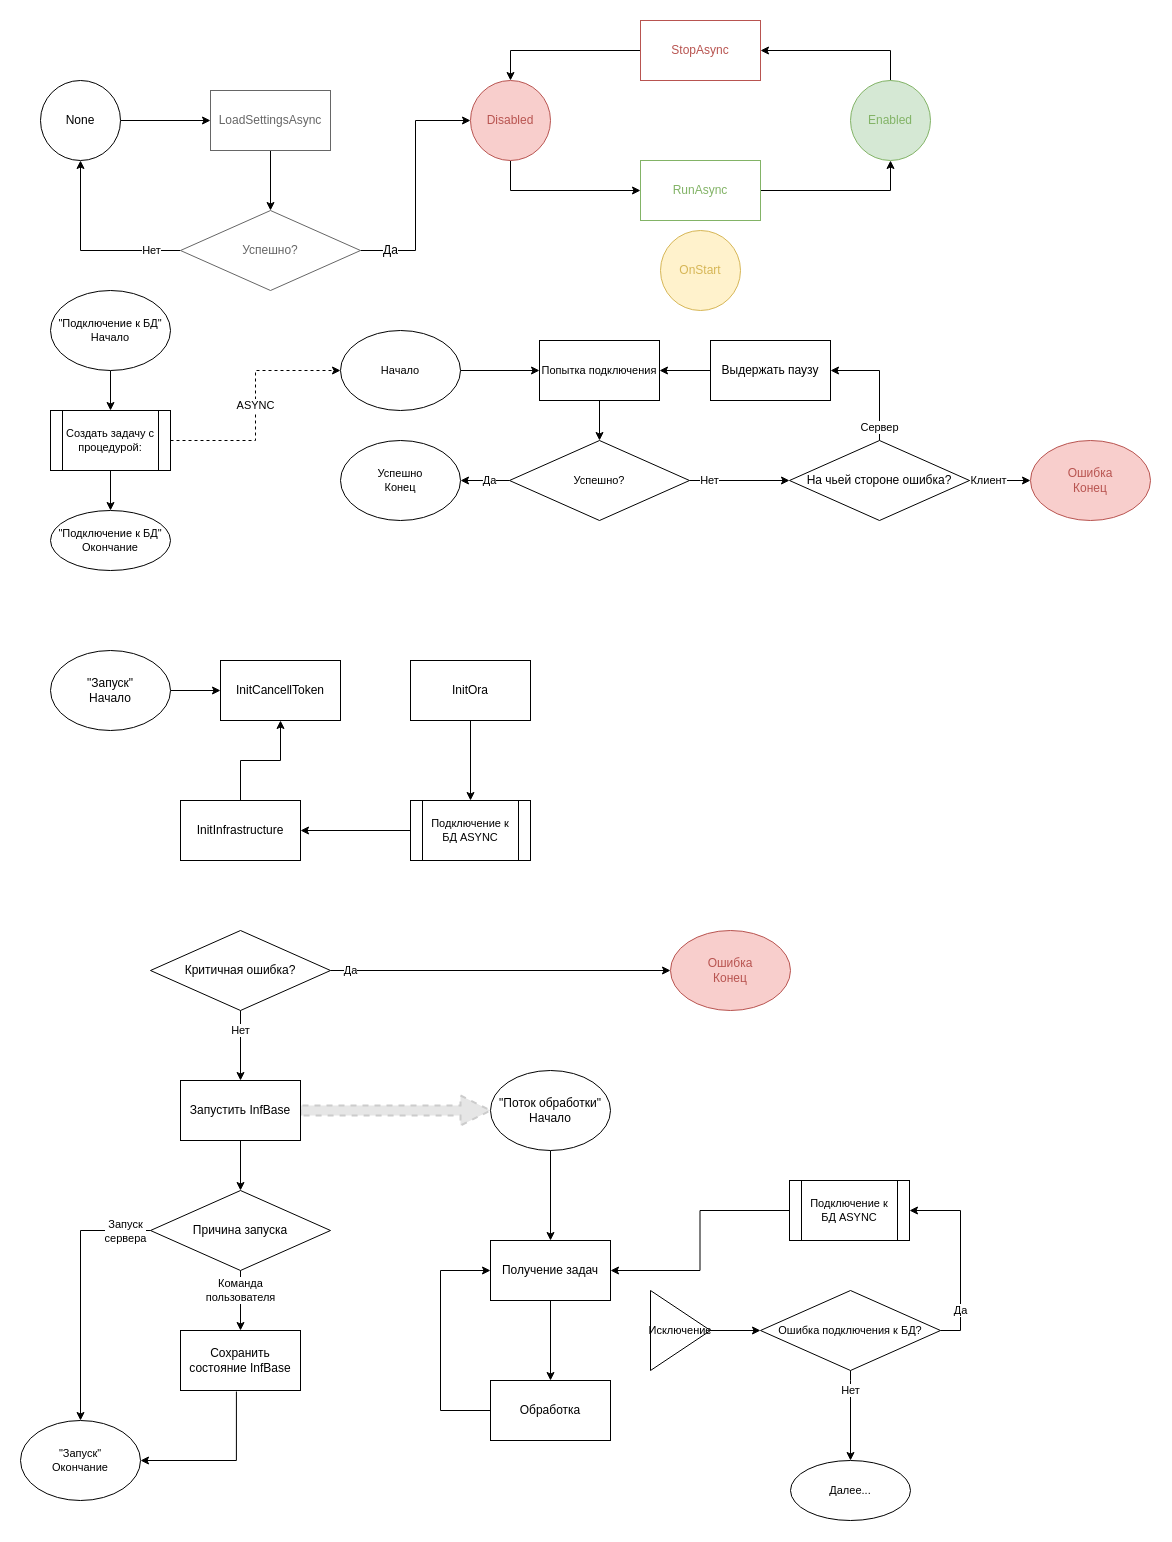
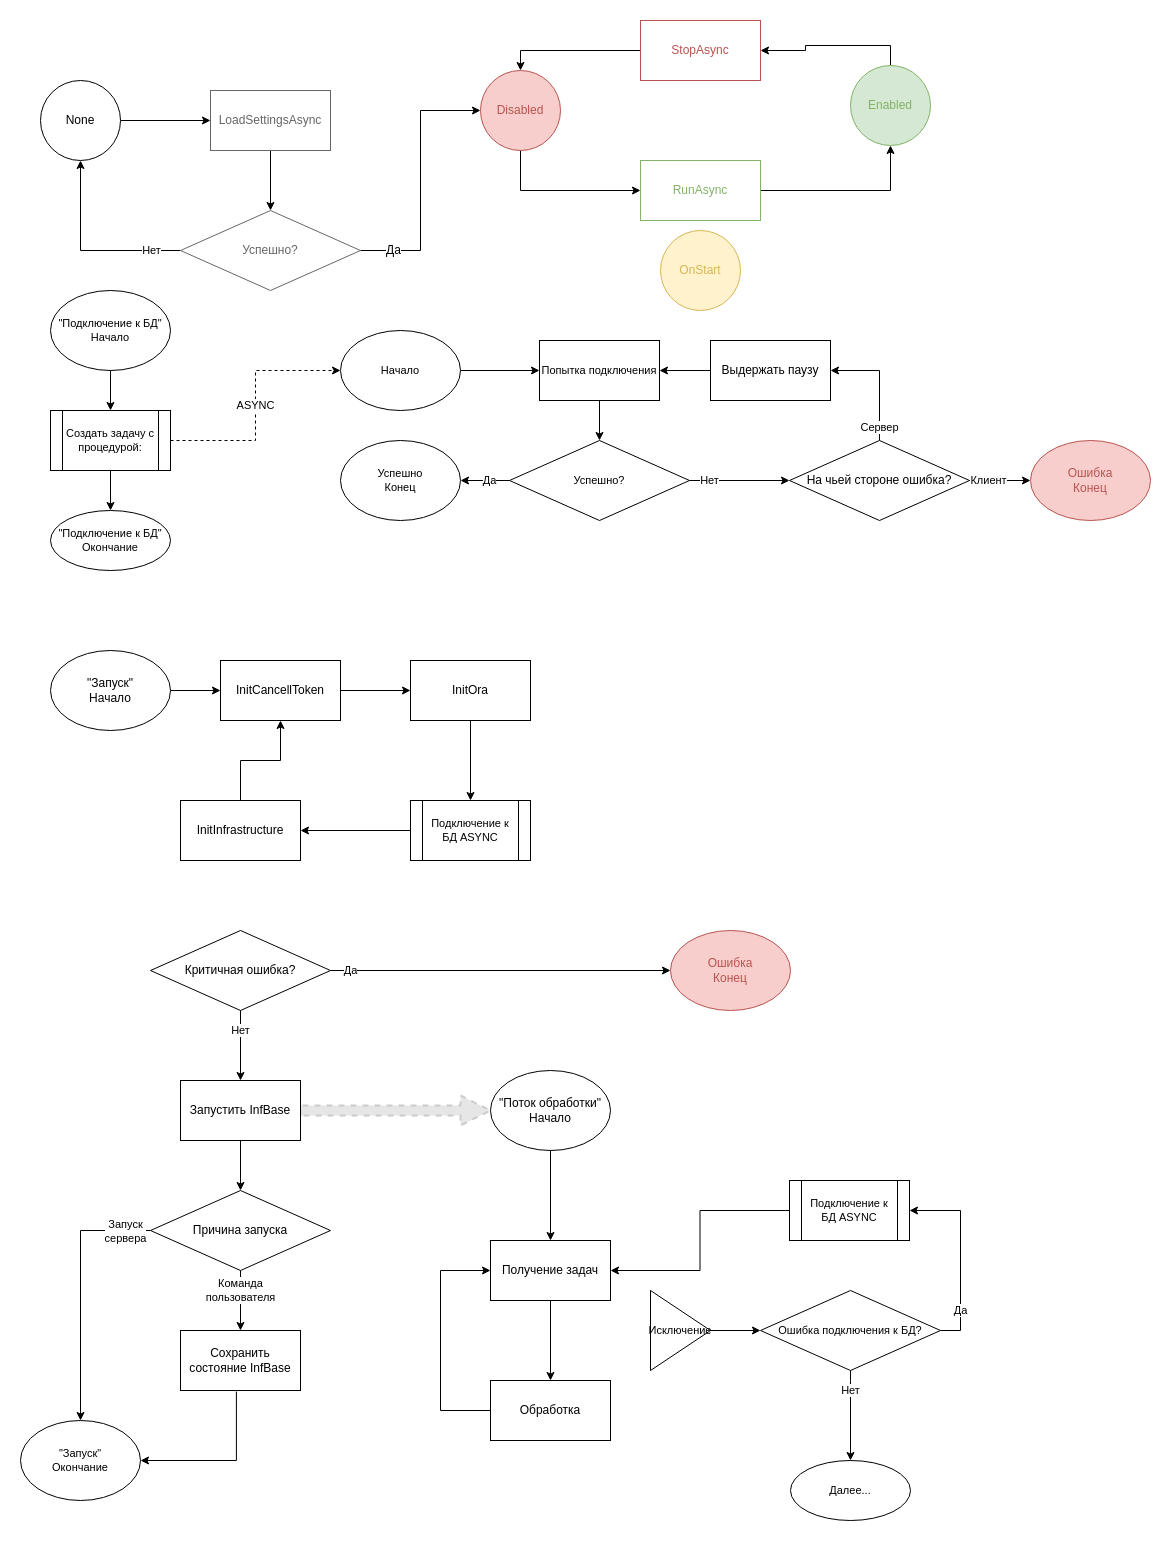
node "Disabled": moved (511, 121) -> (521, 111)
node "Enabled": moved (891, 121) -> (891, 106)
edge "InitCancellToken" -> "InitOra": added
